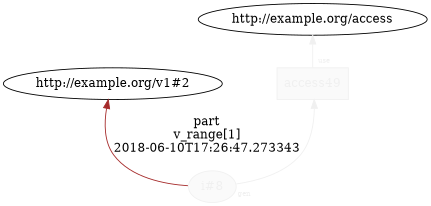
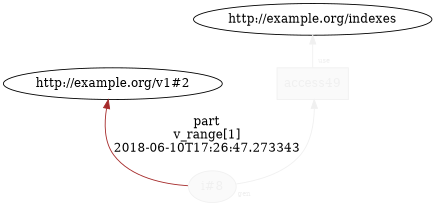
node "http://example.org/access": label "http://example.org/access" -> "http://example.org/indexes"
